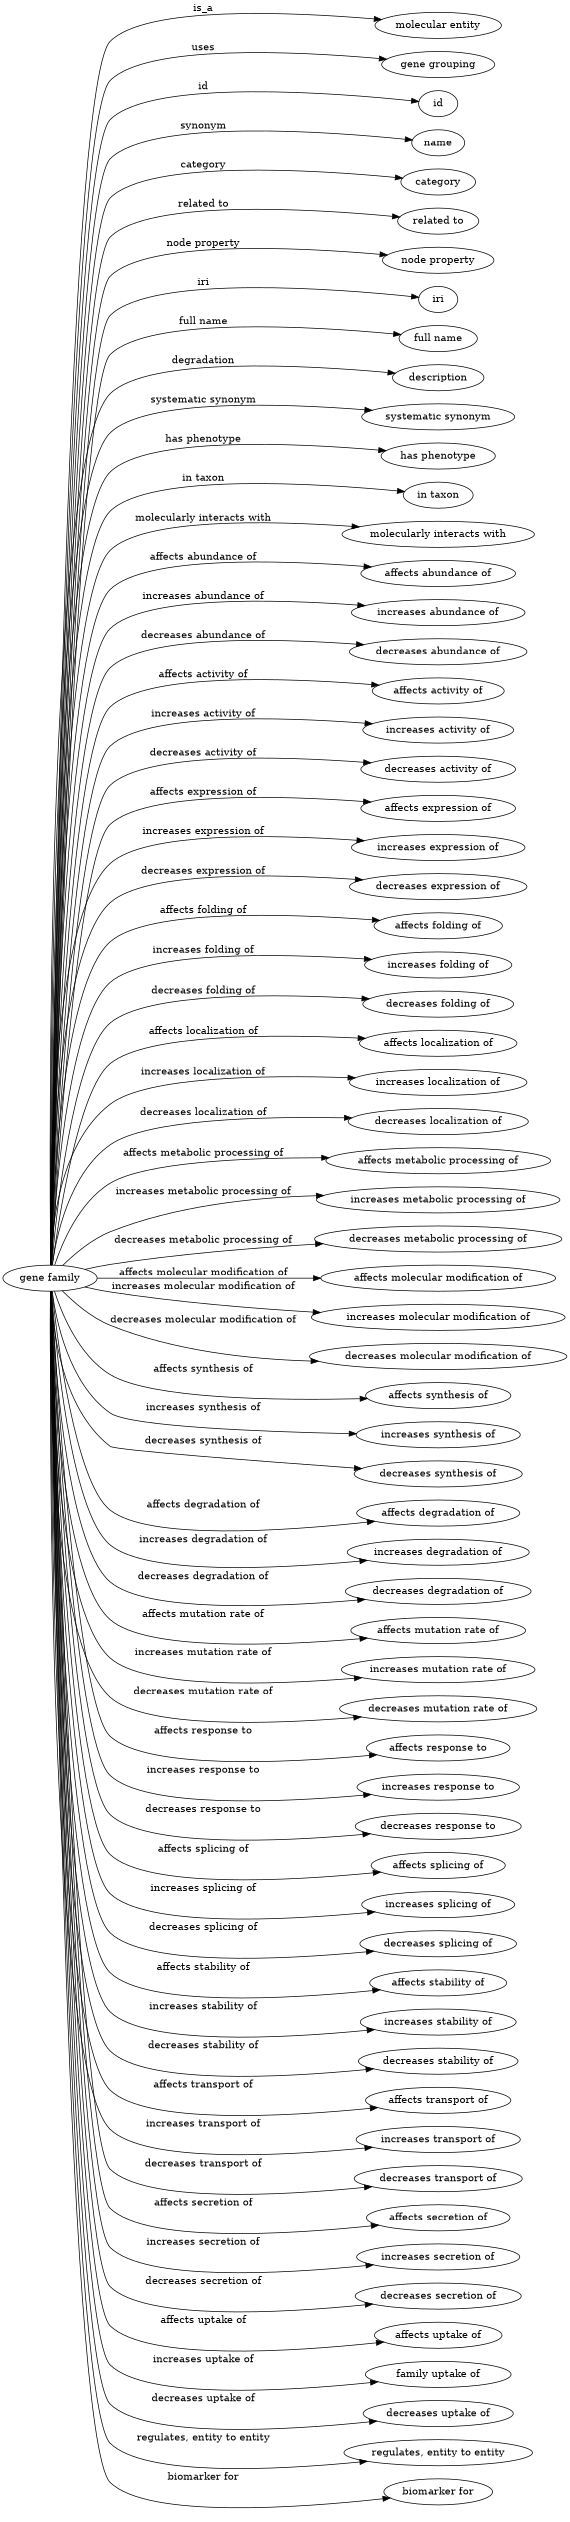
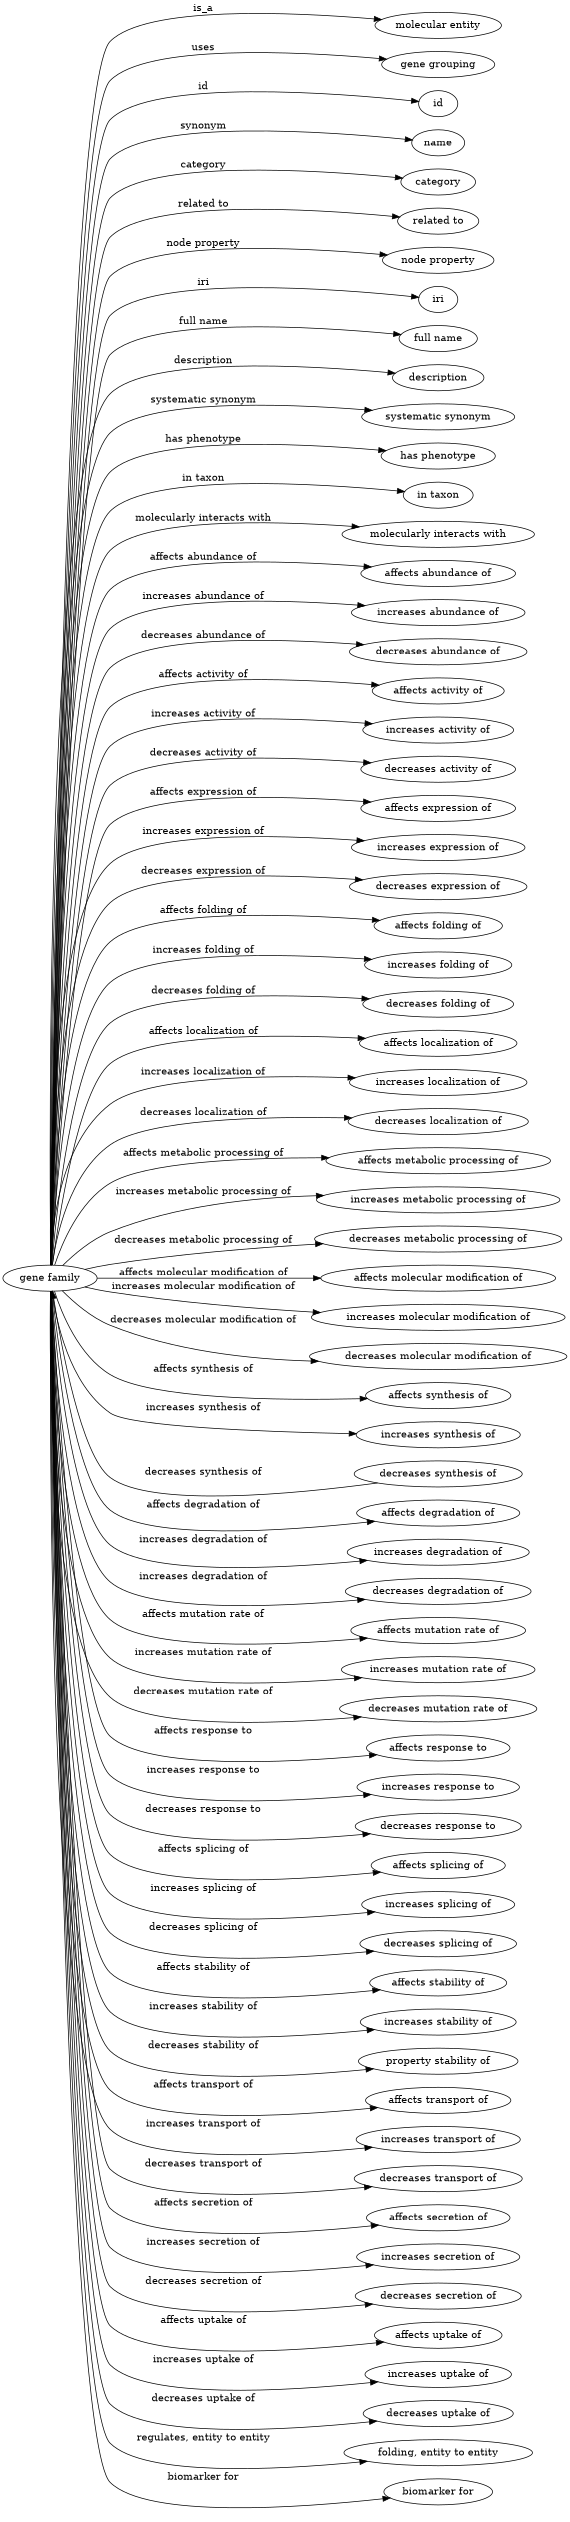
edge "gene family" -> "description": label "degradation" -> "description"
edge "gene family" -> "decreases synthesis of": reversed
edge "gene family" -> "decreases degradation of": label "decreases degradation of" -> "increases degradation of"
node "decreases stability of": label "decreases stability of" -> "property stability of"
node "family uptake of": label "family uptake of" -> "increases uptake of"
node "regulates, entity to entity": label "regulates, entity to entity" -> "folding, entity to entity"
